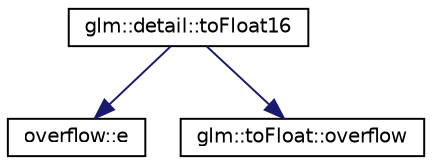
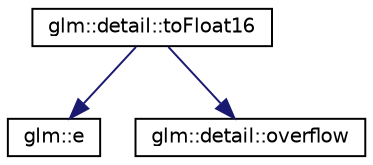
node "overflow::e": label "overflow::e" -> "glm::e"
node "glm::toFloat::overflow": label "glm::toFloat::overflow" -> "glm::detail::overflow"
